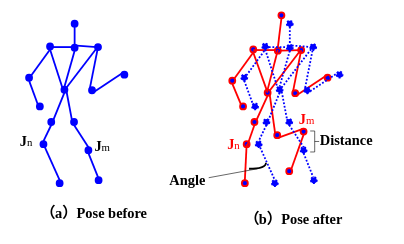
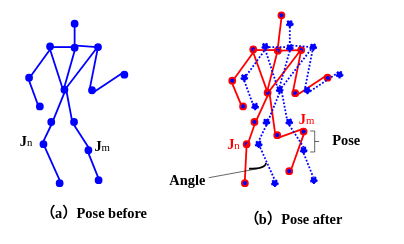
node "Distance": label "Distance" -> "Pose"
